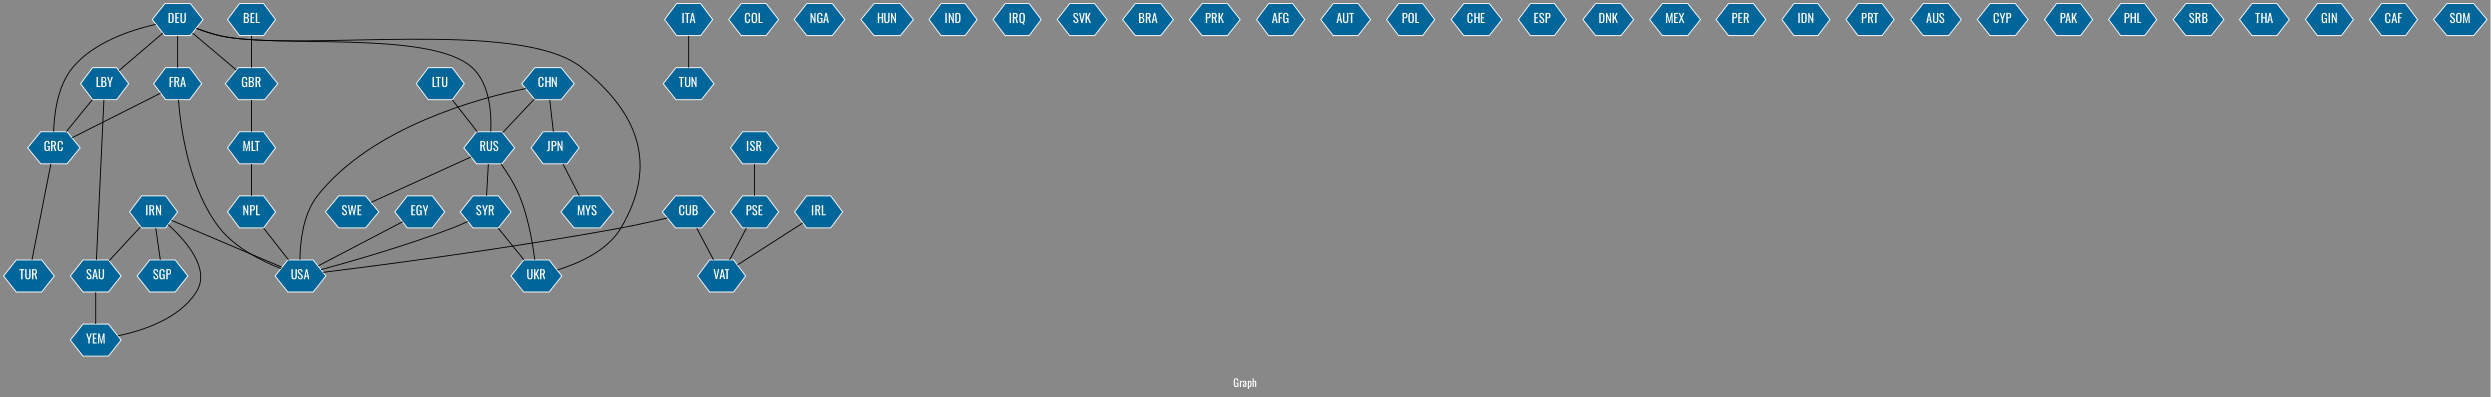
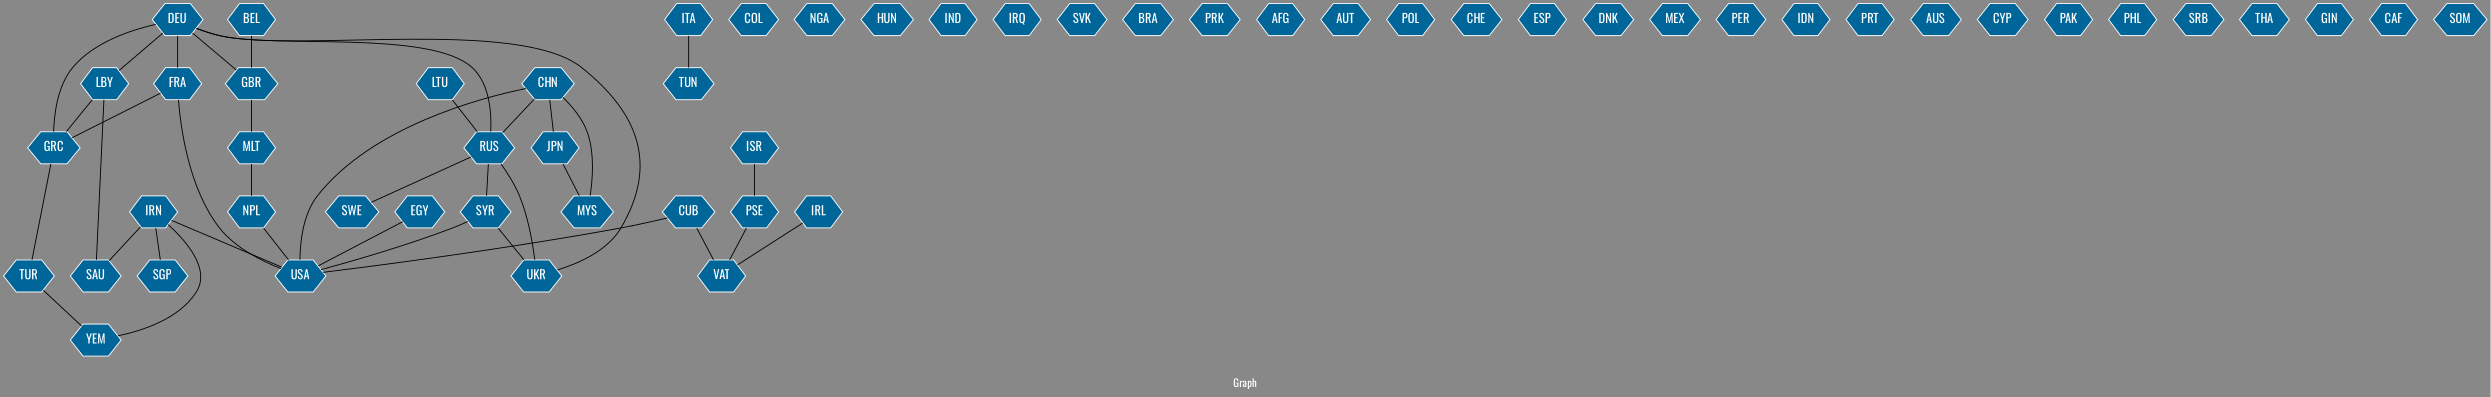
edge "CHN" -- "MYS": added
edge "SAU" -- "YEM": now "TUR" -- "YEM"
